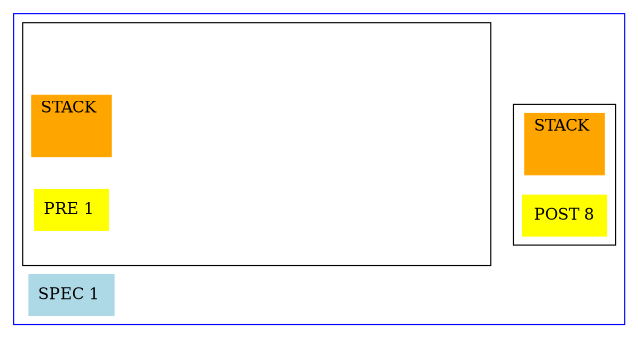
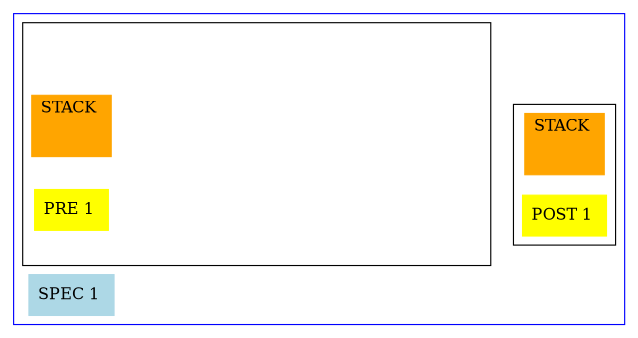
node "POST 8": label "POST 8" -> "POST 1"
